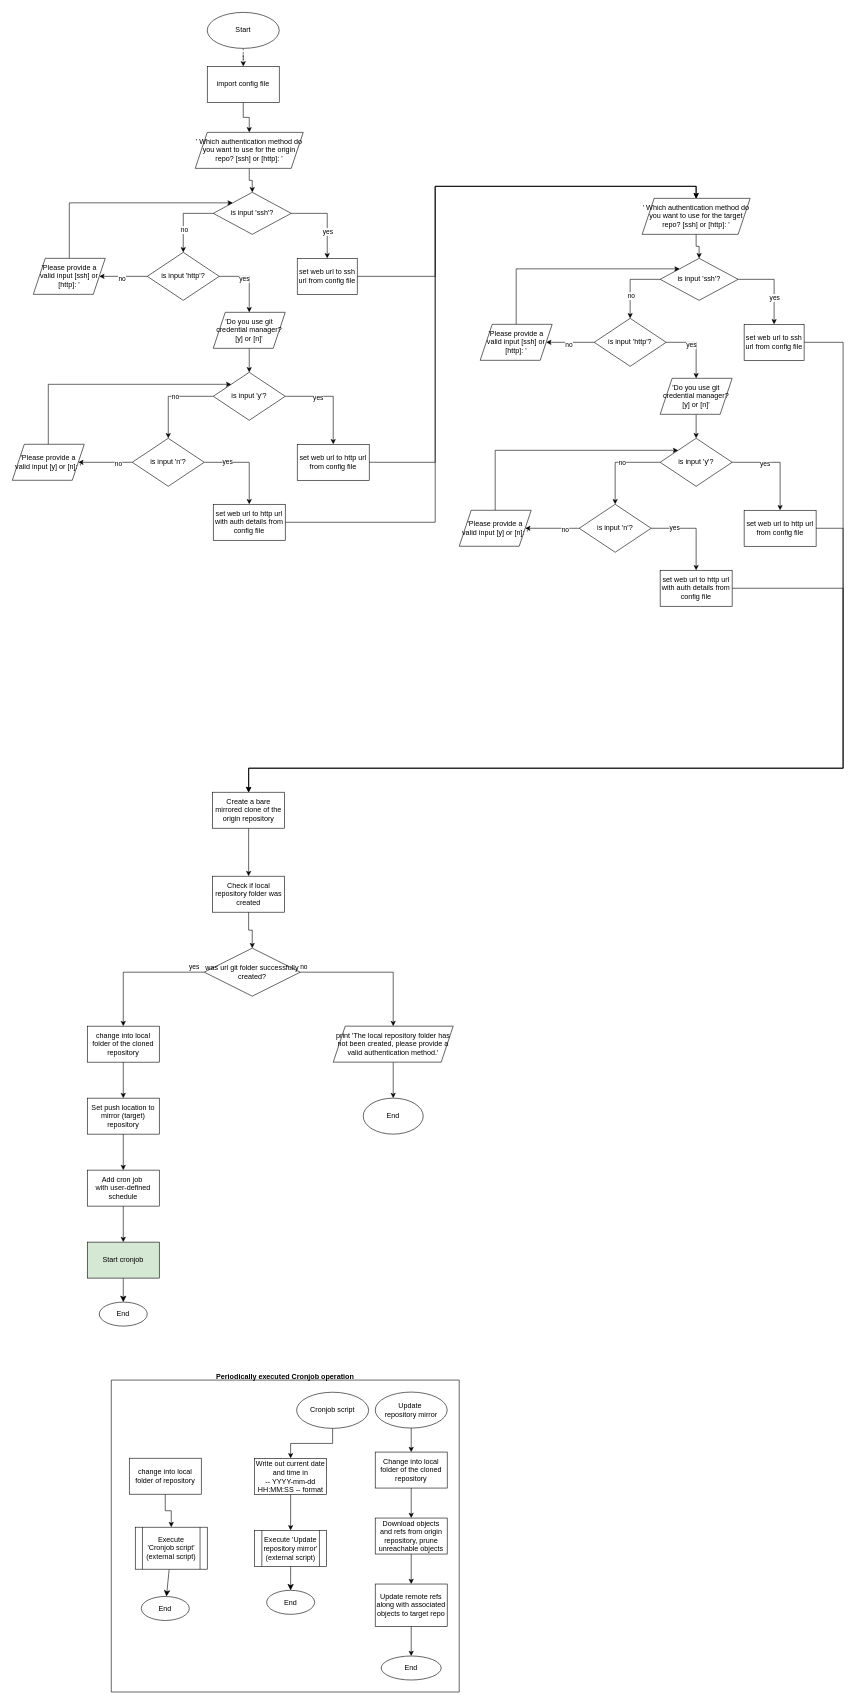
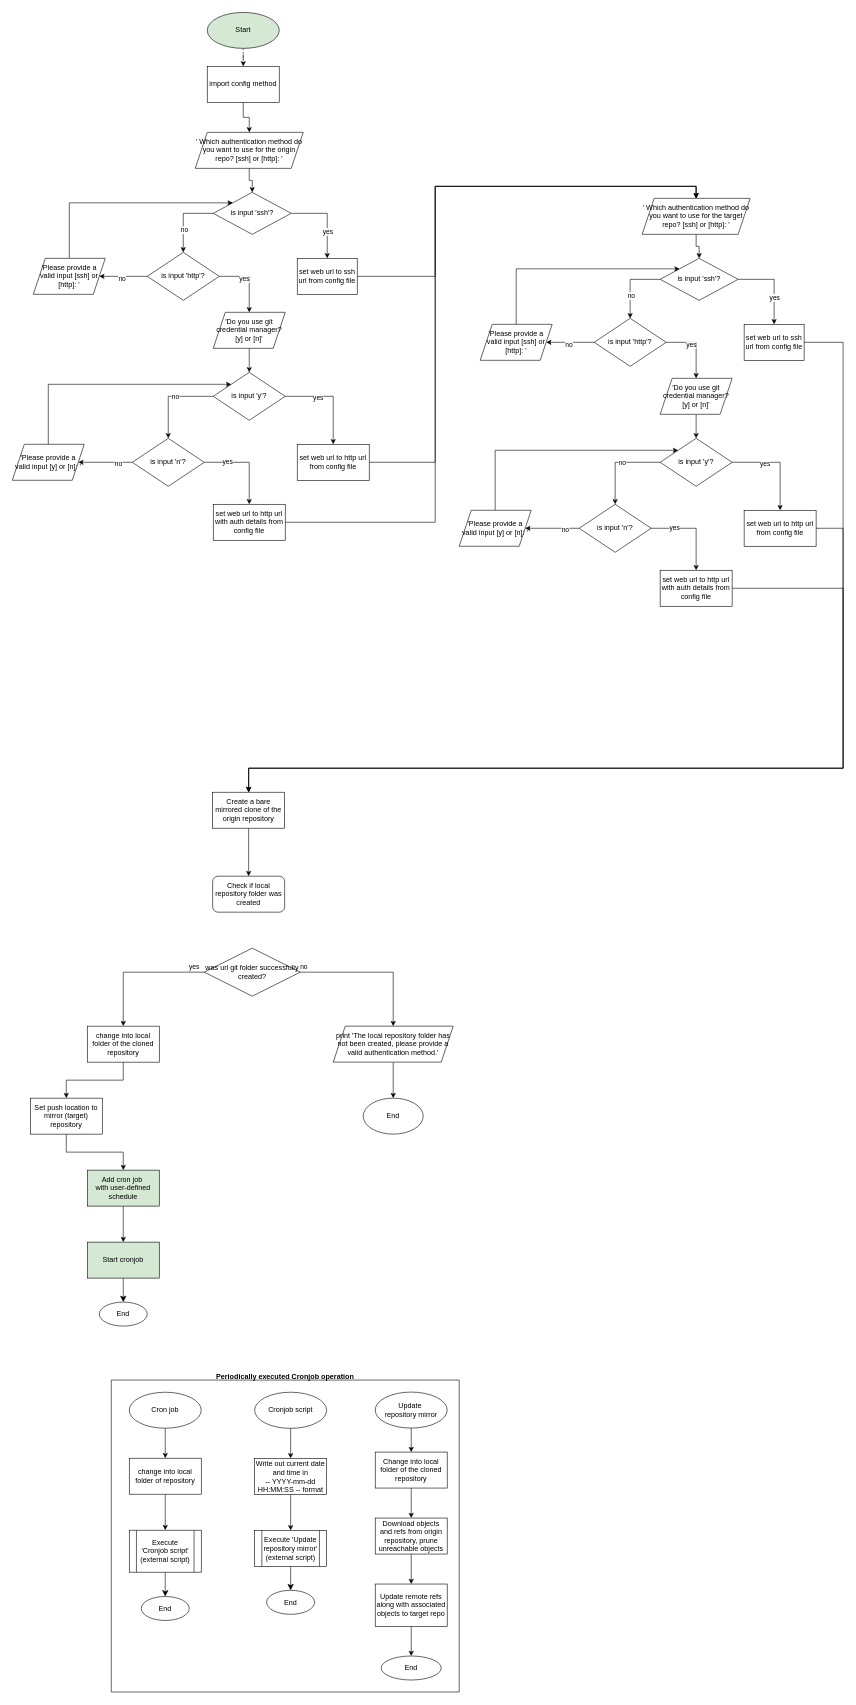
node "Start": fillcolor #ffffff -> #d5e8d4
node "import config file": label "import config file" -> "import config method"
node "Check if local repository folder was created": shape rectangle -> rounded rectangle
edge "Check if local repository folder was created" -> "was url git folder successfully created?": removed
node "Set push location to mirror (target) repository": moved (123, 1116) -> (66, 1116)
node "Add cron job with user-defined schedule": fillcolor #ffffff -> #d5e8d4
node "Cron job": added
node "Cronjob script": moved (333, 1411) -> (291, 1411)
edge "Cron job" -> "change into local folder of repository": added
node "Execute 'Cronjob script' (external script)": moved (171, 1548) -> (165, 1551)
